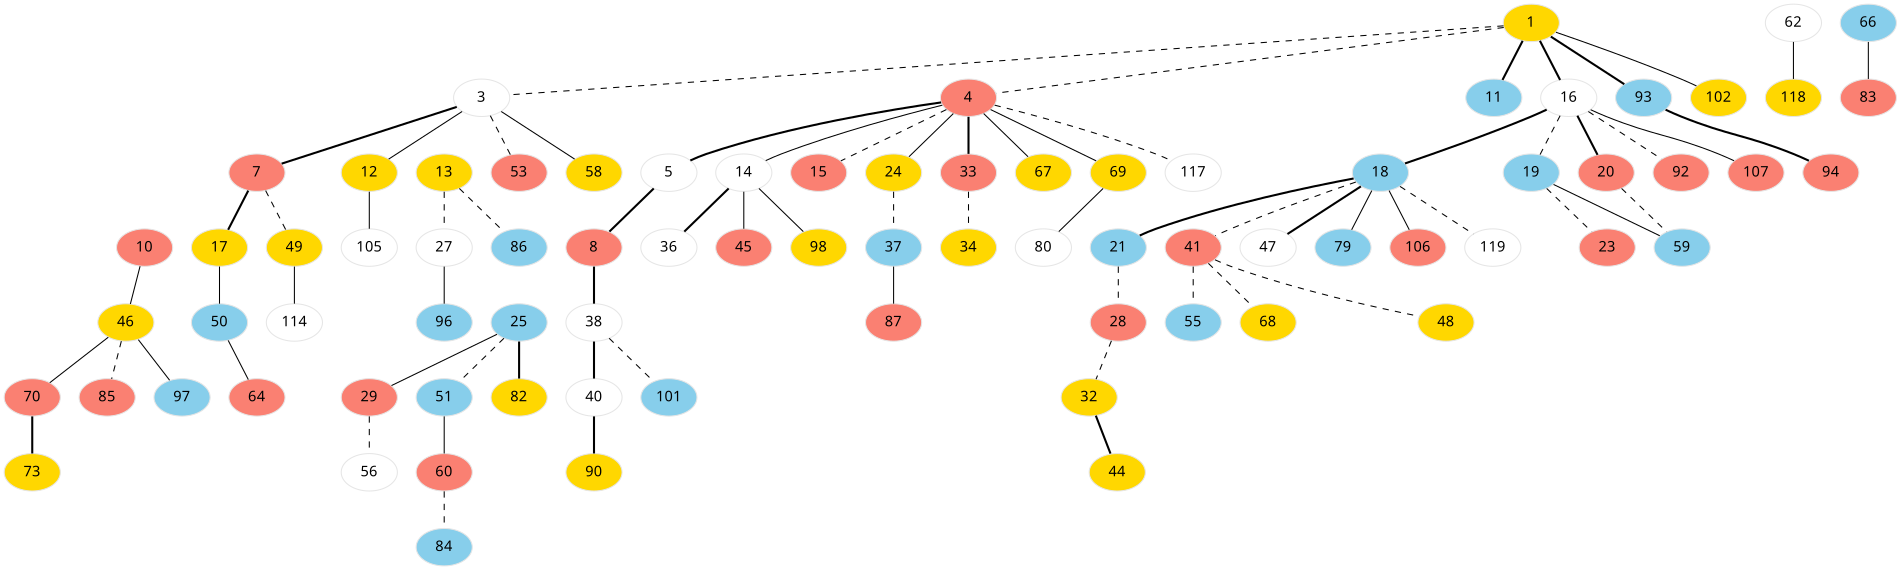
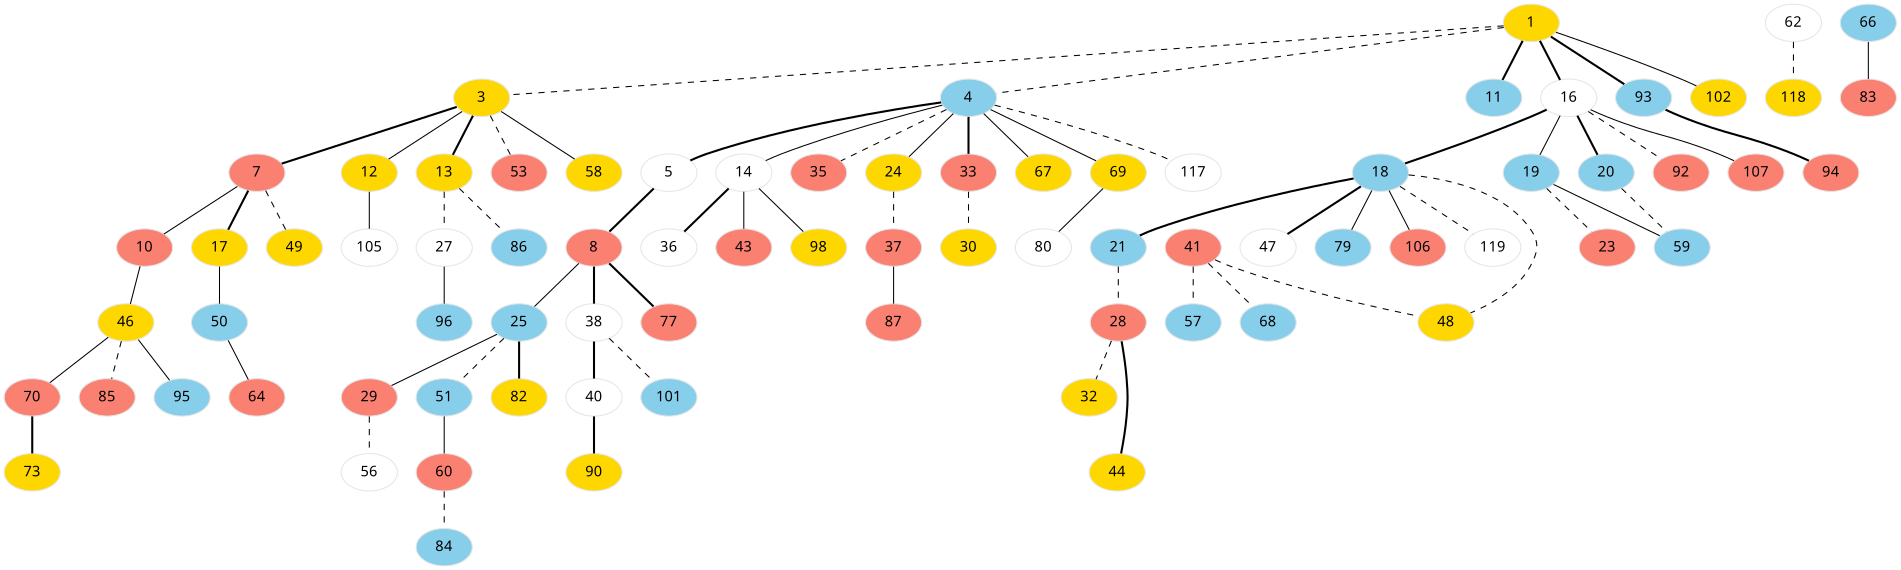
edge "62" -- "118": style solid -> dashed
node "3": fillcolor white -> gold
node "4": fillcolor salmon -> skyblue
edge "3" -- "13": added
edge "16" -- "19": style dashed -> solid
node "15": label "15" -> "35"
node "20": fillcolor salmon -> skyblue
edge "18" -- "41": now "18" -- "48"
edge "7" -- "10": added
node "45": label "45" -> "43"
node "37": fillcolor skyblue -> salmon
node "34": label "34" -> "30"
edge "8" -- "25": added
node "114": removed
node "77": added
node "55": label "55" -> "57"
node "68": fillcolor gold -> skyblue
node "97": label "97" -> "95"
edge "32" -- "44": now "28" -- "44"
